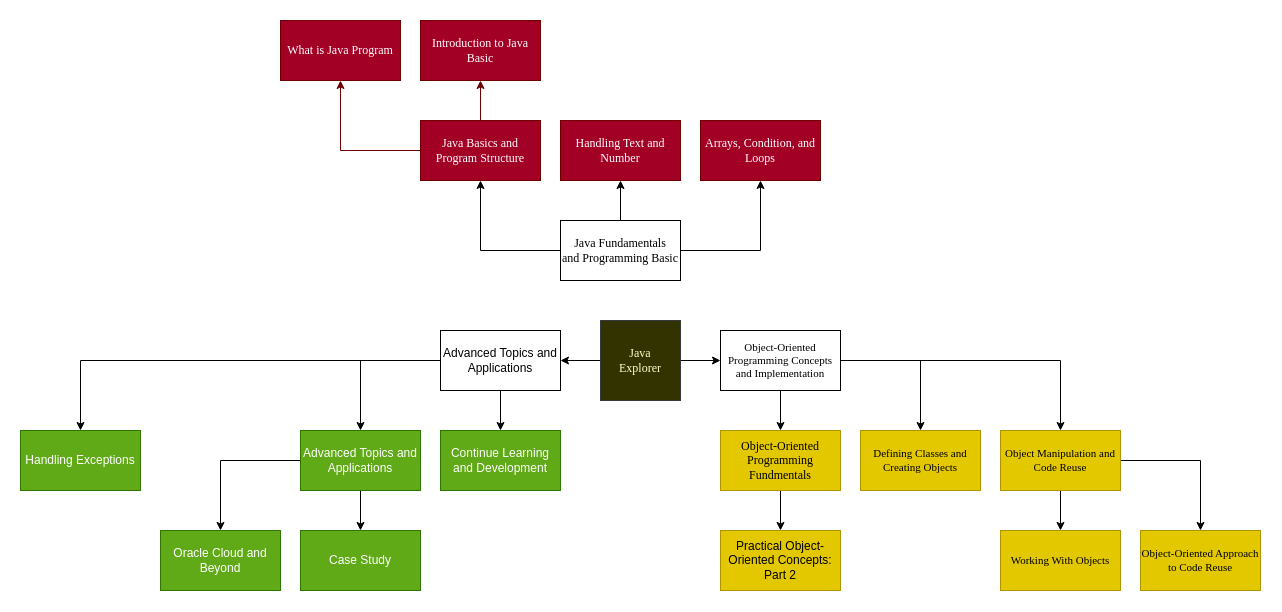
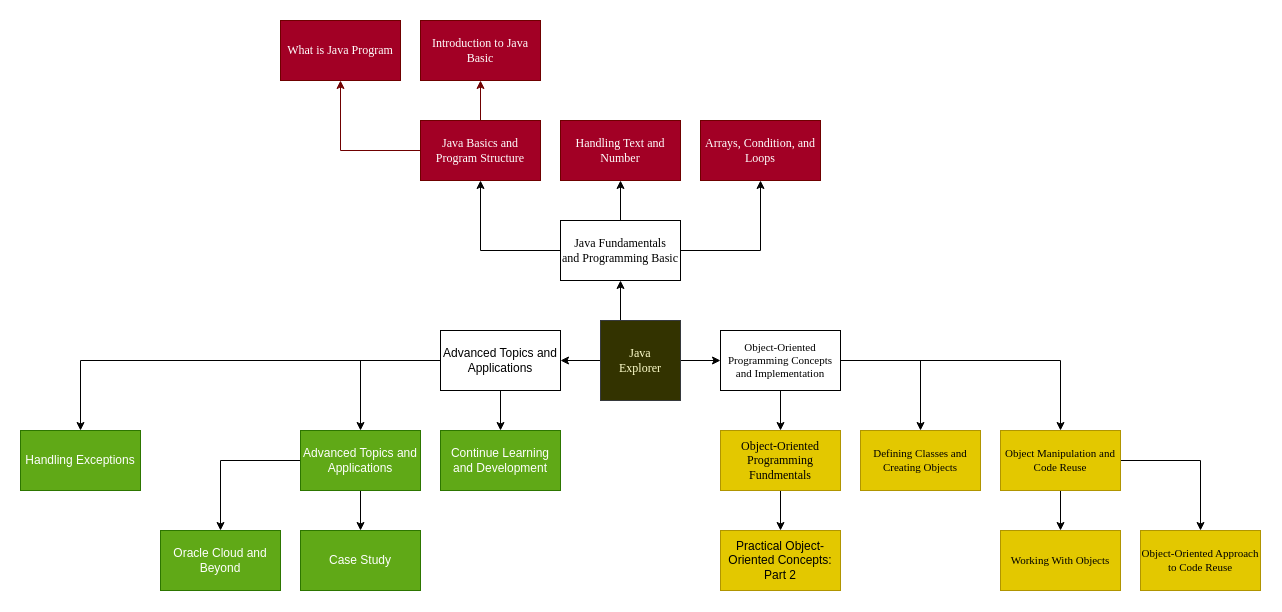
edge "Java Explorer" -> "Java Fundamentalsand Programming Basic": added
